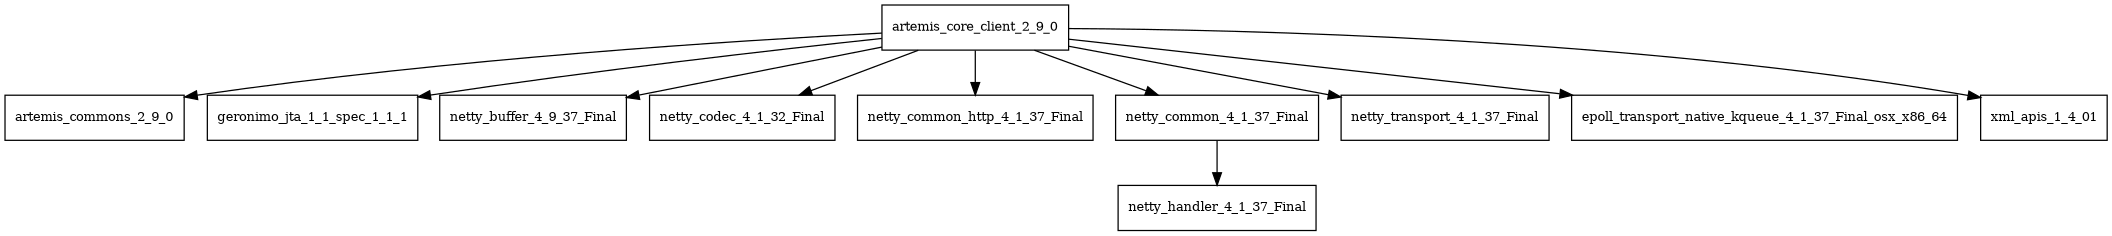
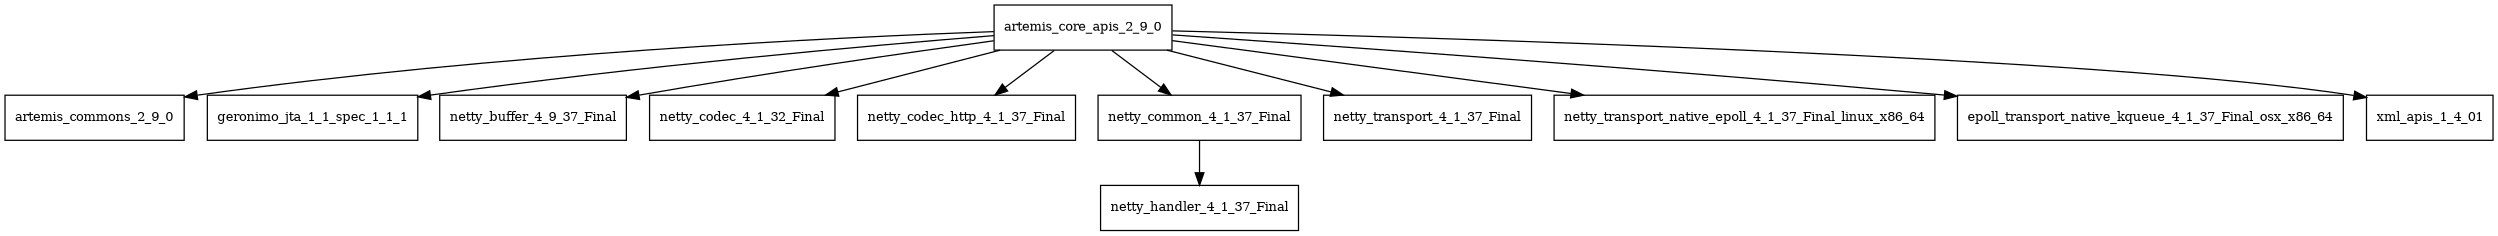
node "artemis_core_client_2_9_0": label "artemis_core_client_2_9_0" -> "artemis_core_apis_2_9_0"
node "netty_common_http_4_1_37_Final": label "netty_common_http_4_1_37_Final" -> "netty_codec_http_4_1_37_Final"
node "netty_transport_native_epoll_4_1_37_Final_linux_x86_64": added
